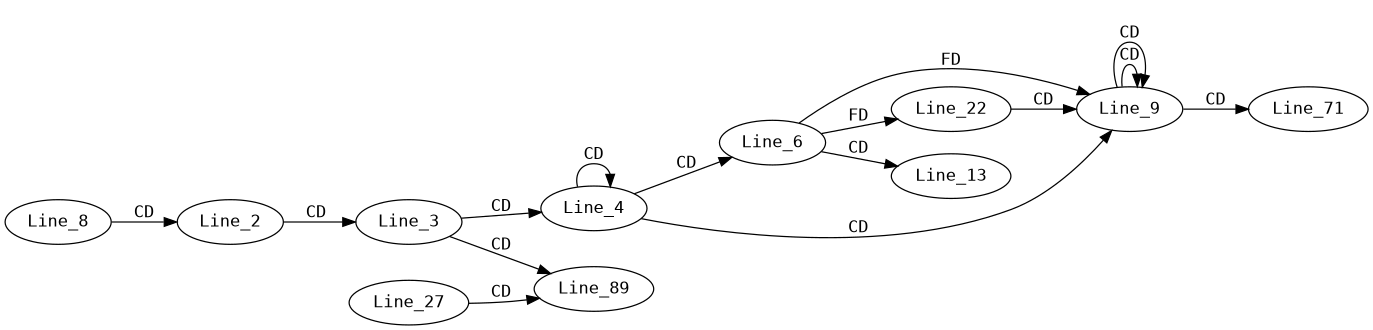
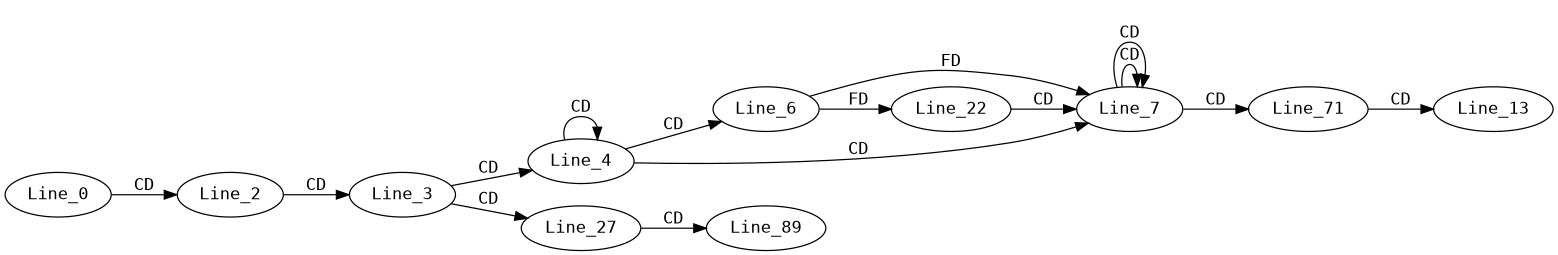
node "Line_9": label "Line_9" -> "Line_7"
edge "Line_6" -> "Line_13": now "Line_71" -> "Line_13"
node "Line_8": label "Line_8" -> "Line_0"
edge "Line_3" -> "Line_89": now "Line_3" -> "Line_27"
